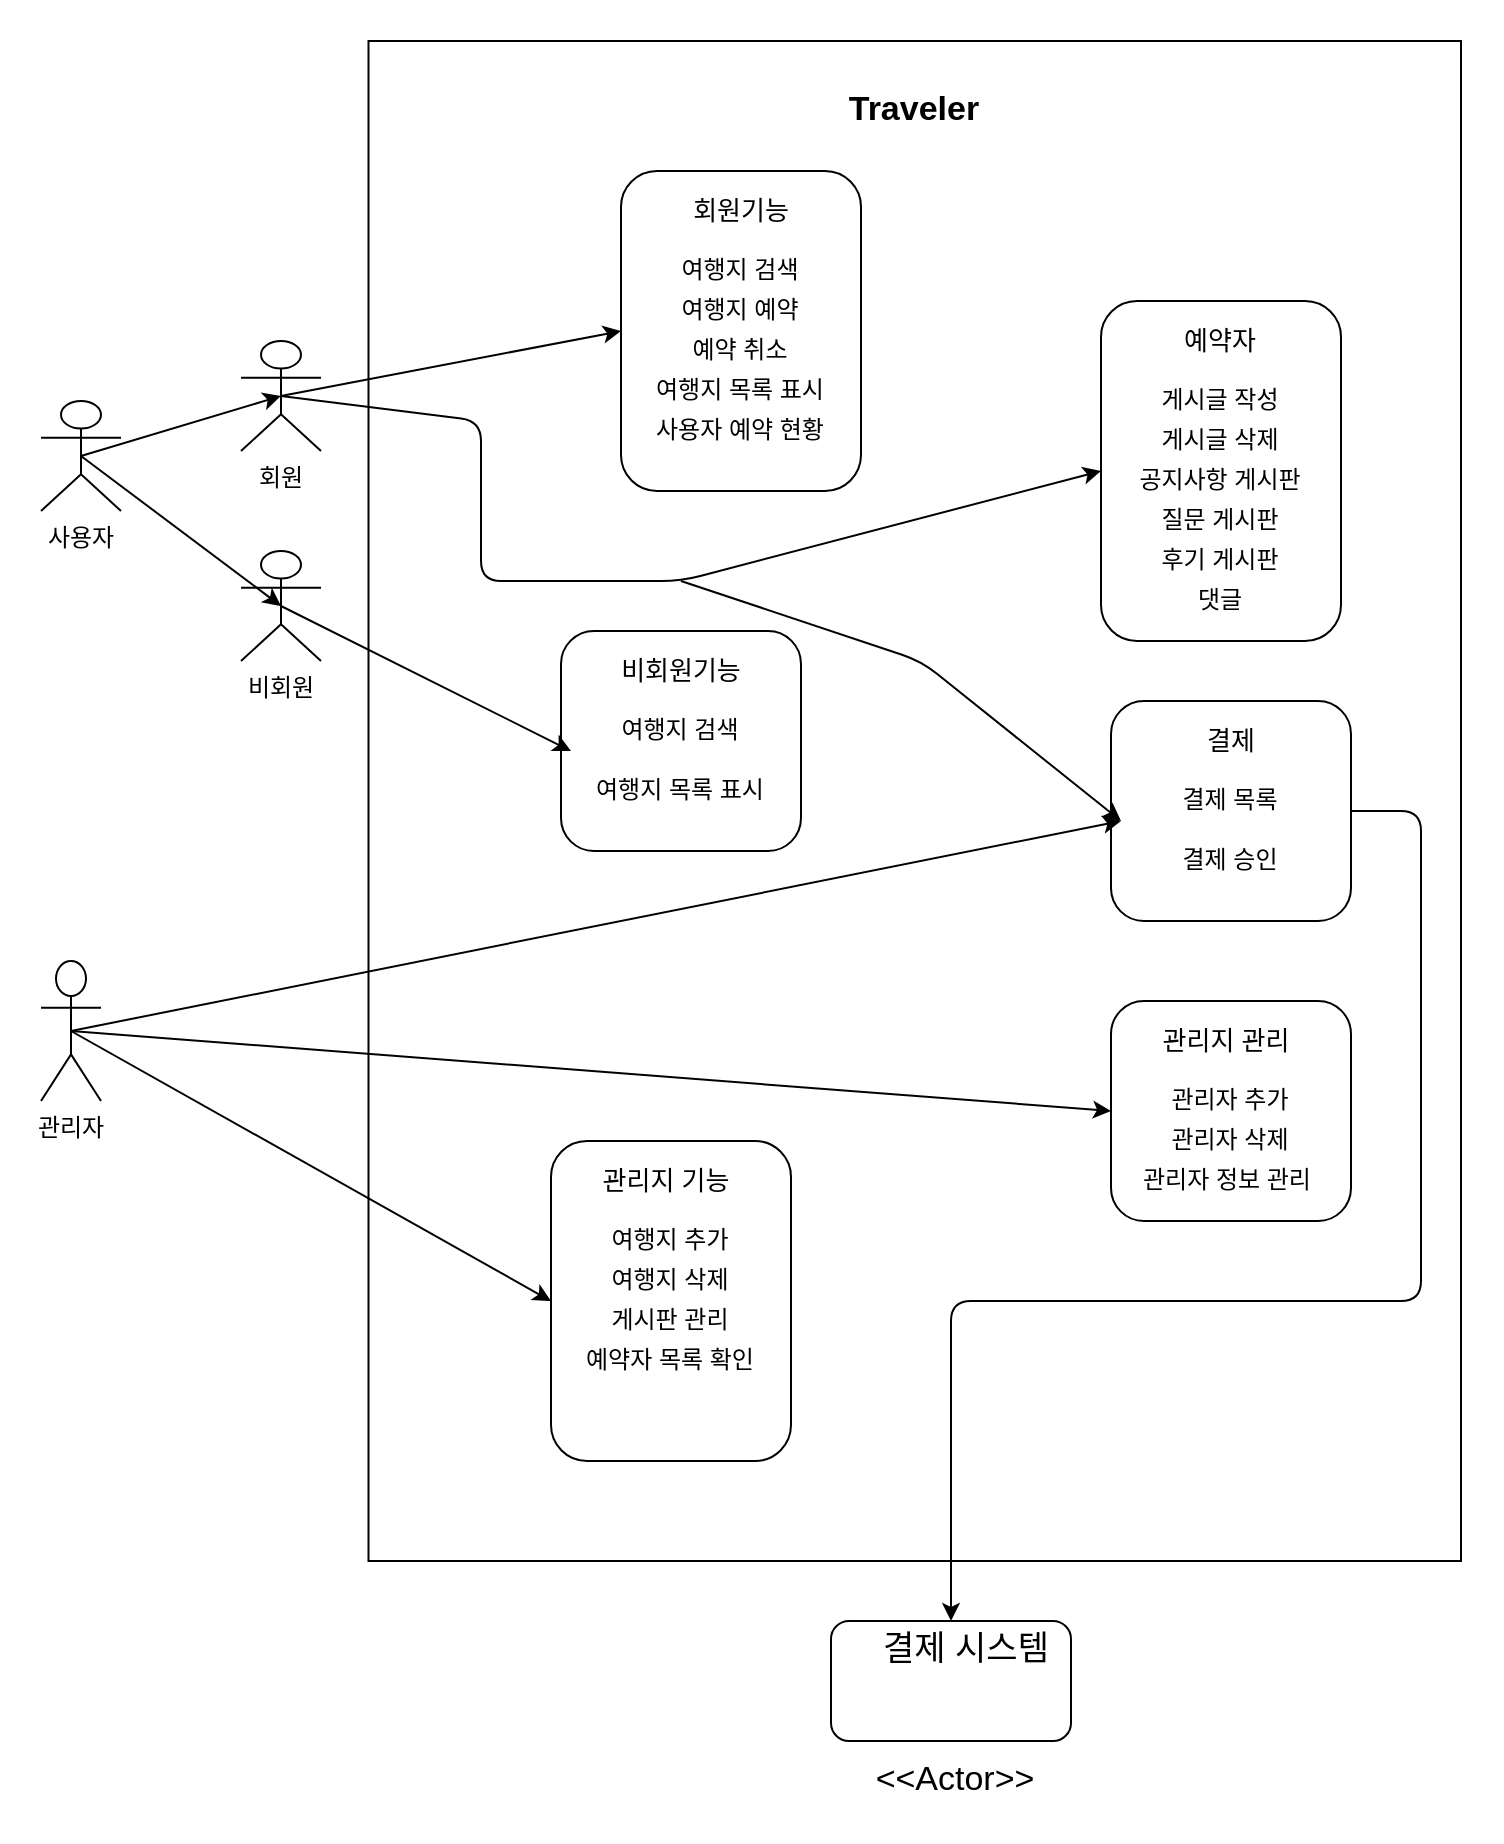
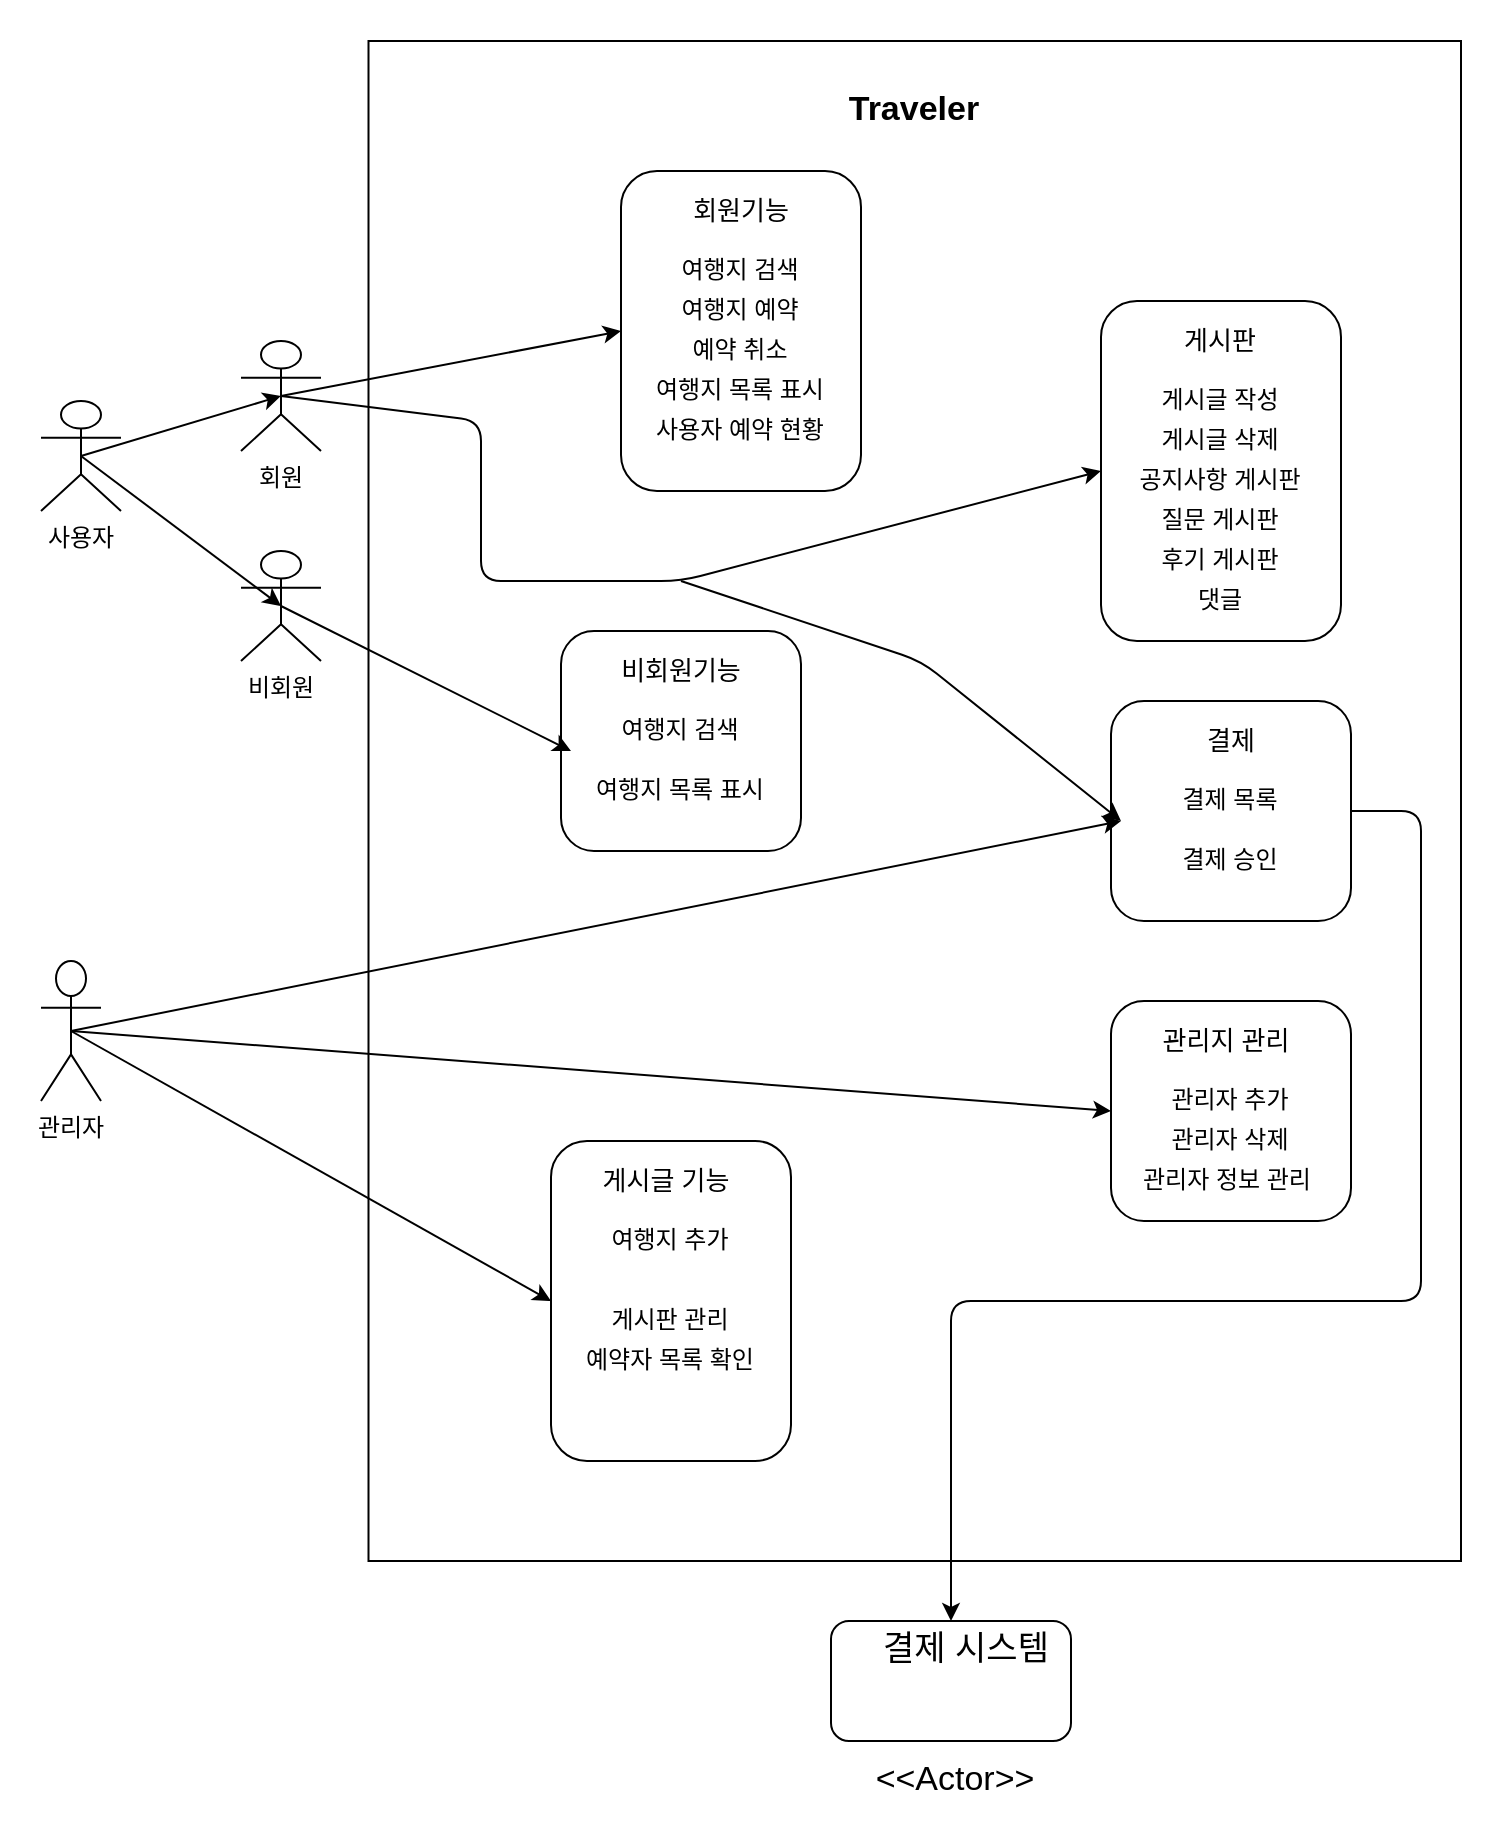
node "예약자": label "예약자" -> "게시판"
node "관리지 기능": label "관리지 기능" -> "게시글 기능"
node "여행지 삭제": removed
